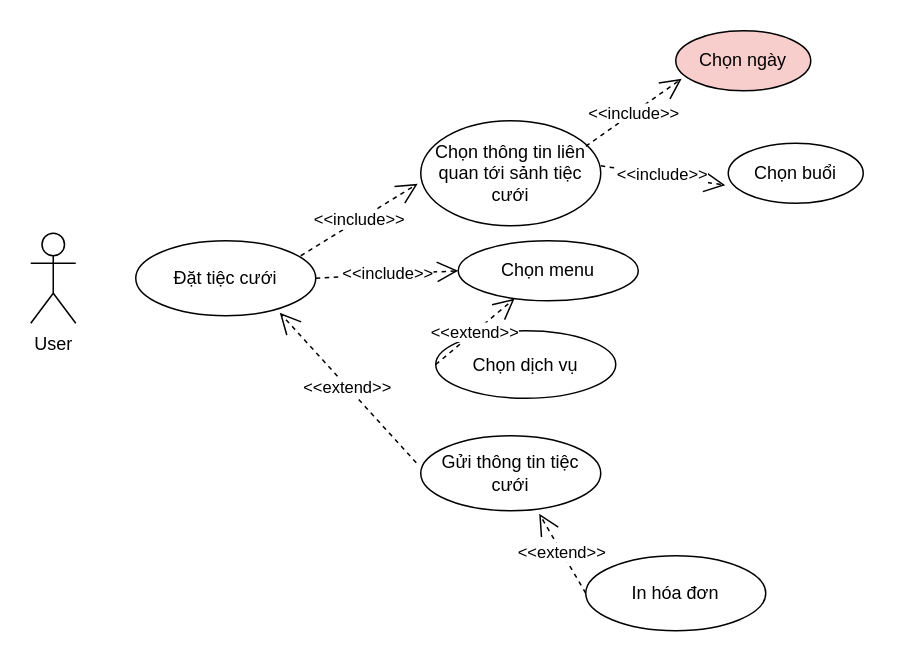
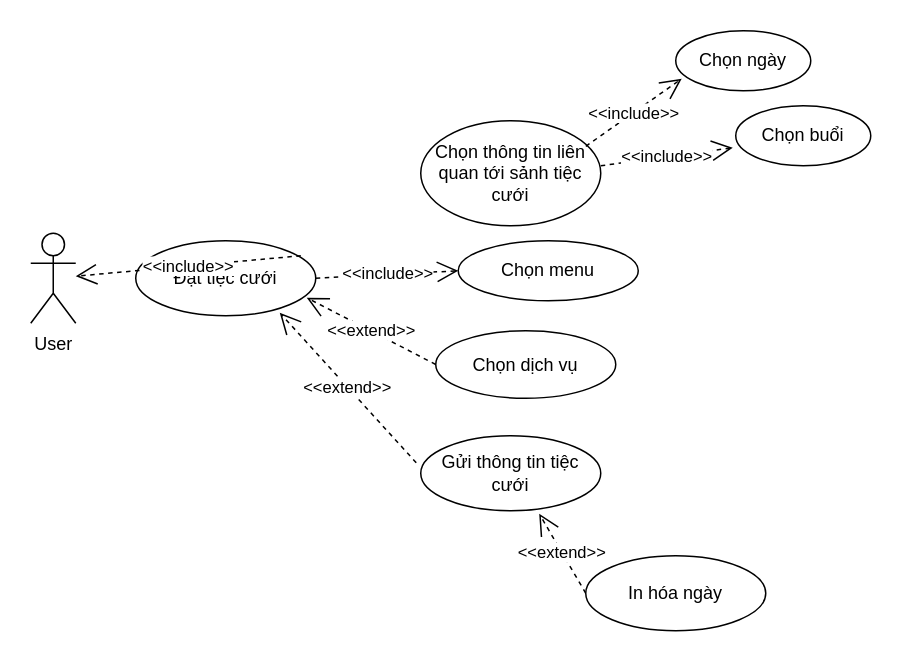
node "Chọn ngày": fillcolor #f8cecc -> #ffffff
node "Chọn buổi": moved (796, 173) -> (803, 136)
edge "Đặt tiệc cưới" -> "Chọn thông tin liên quan tới sảnh tiệc cưới": now "Đặt tiệc cưới" -> "User"
edge "Chọn dịch vụ" -> "Chọn menu": now "Chọn dịch vụ" -> "Đặt tiệc cưới"
node "In hóa đơn": label "In hóa đơn" -> "In hóa ngày"
